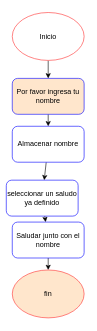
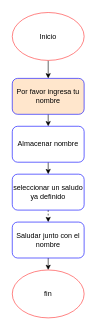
node "seleccionar un saludo ya definido": moved (42, 198) -> (48, 192)
node "fin": fillcolor #ffe6cc -> #ffffff
